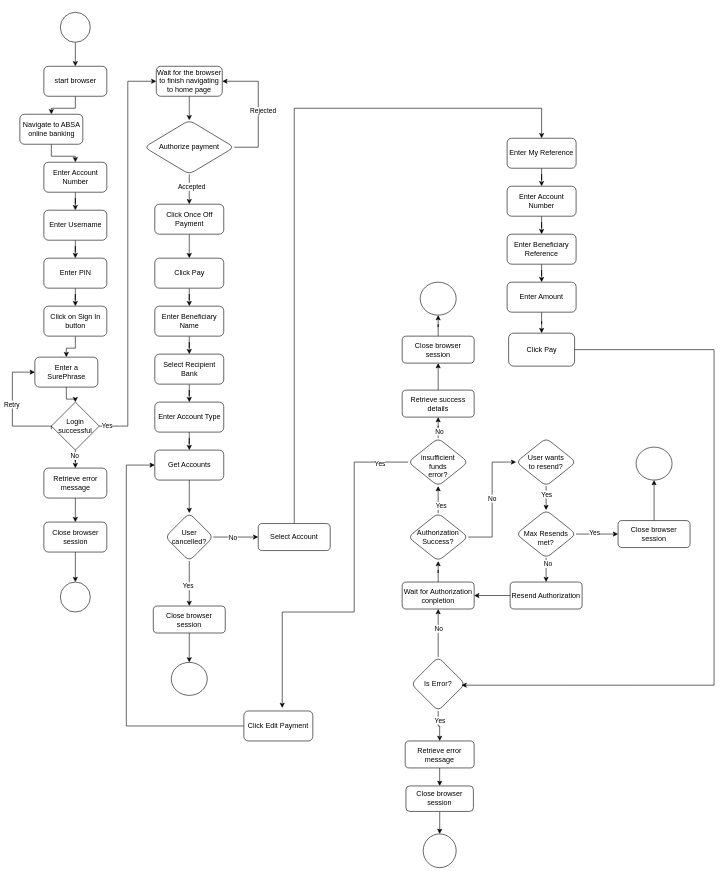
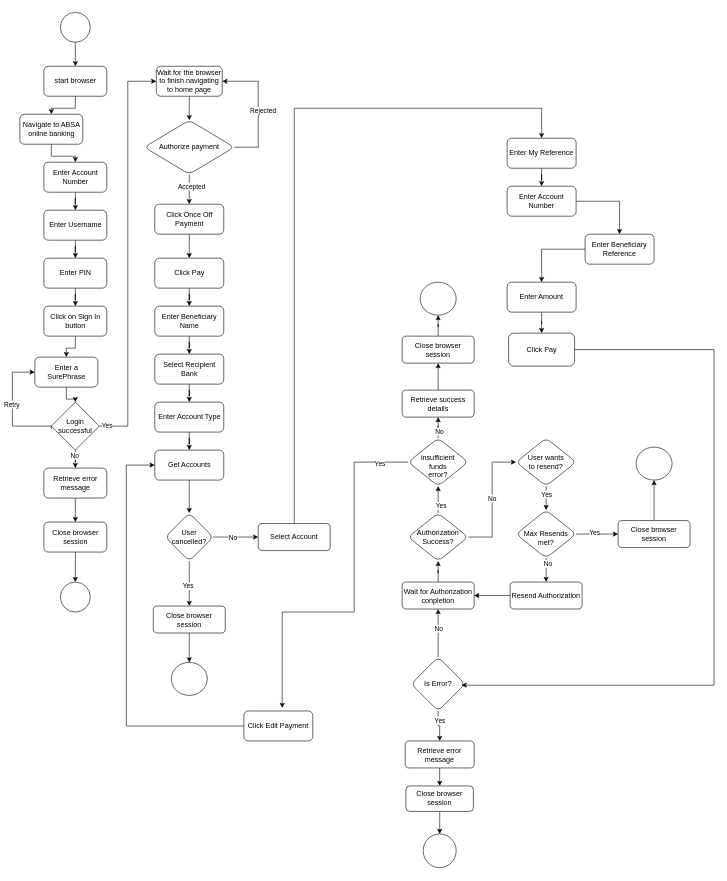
node "Enter Beneficiary Reference": moved (542, 249) -> (620, 249)
